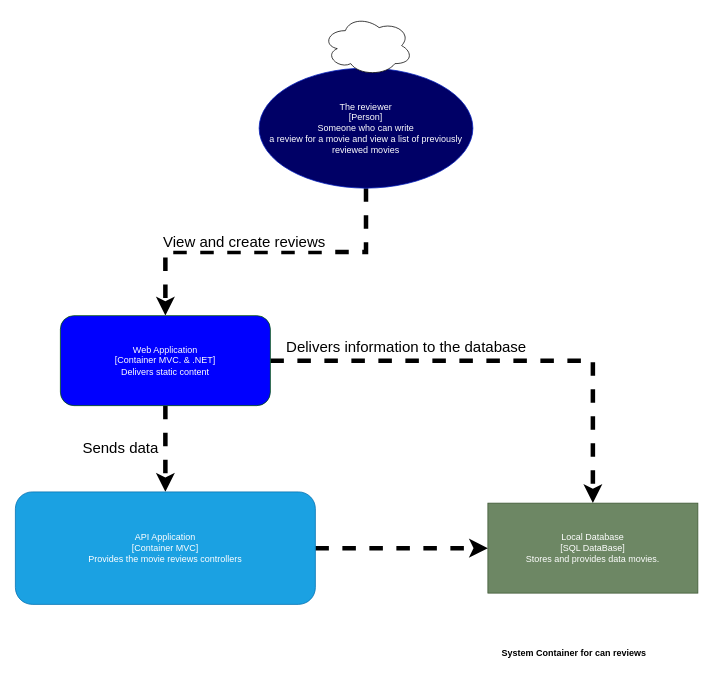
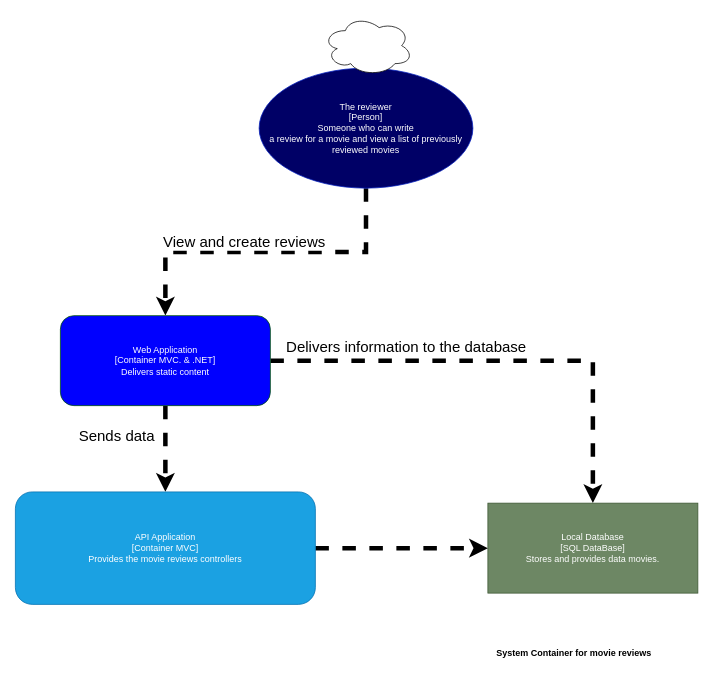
node "Sends data": moved (120, 447) -> (117, 435)
node "System Container for can reviews": label "System Container for can reviews" -> "System Container for movie reviews"
